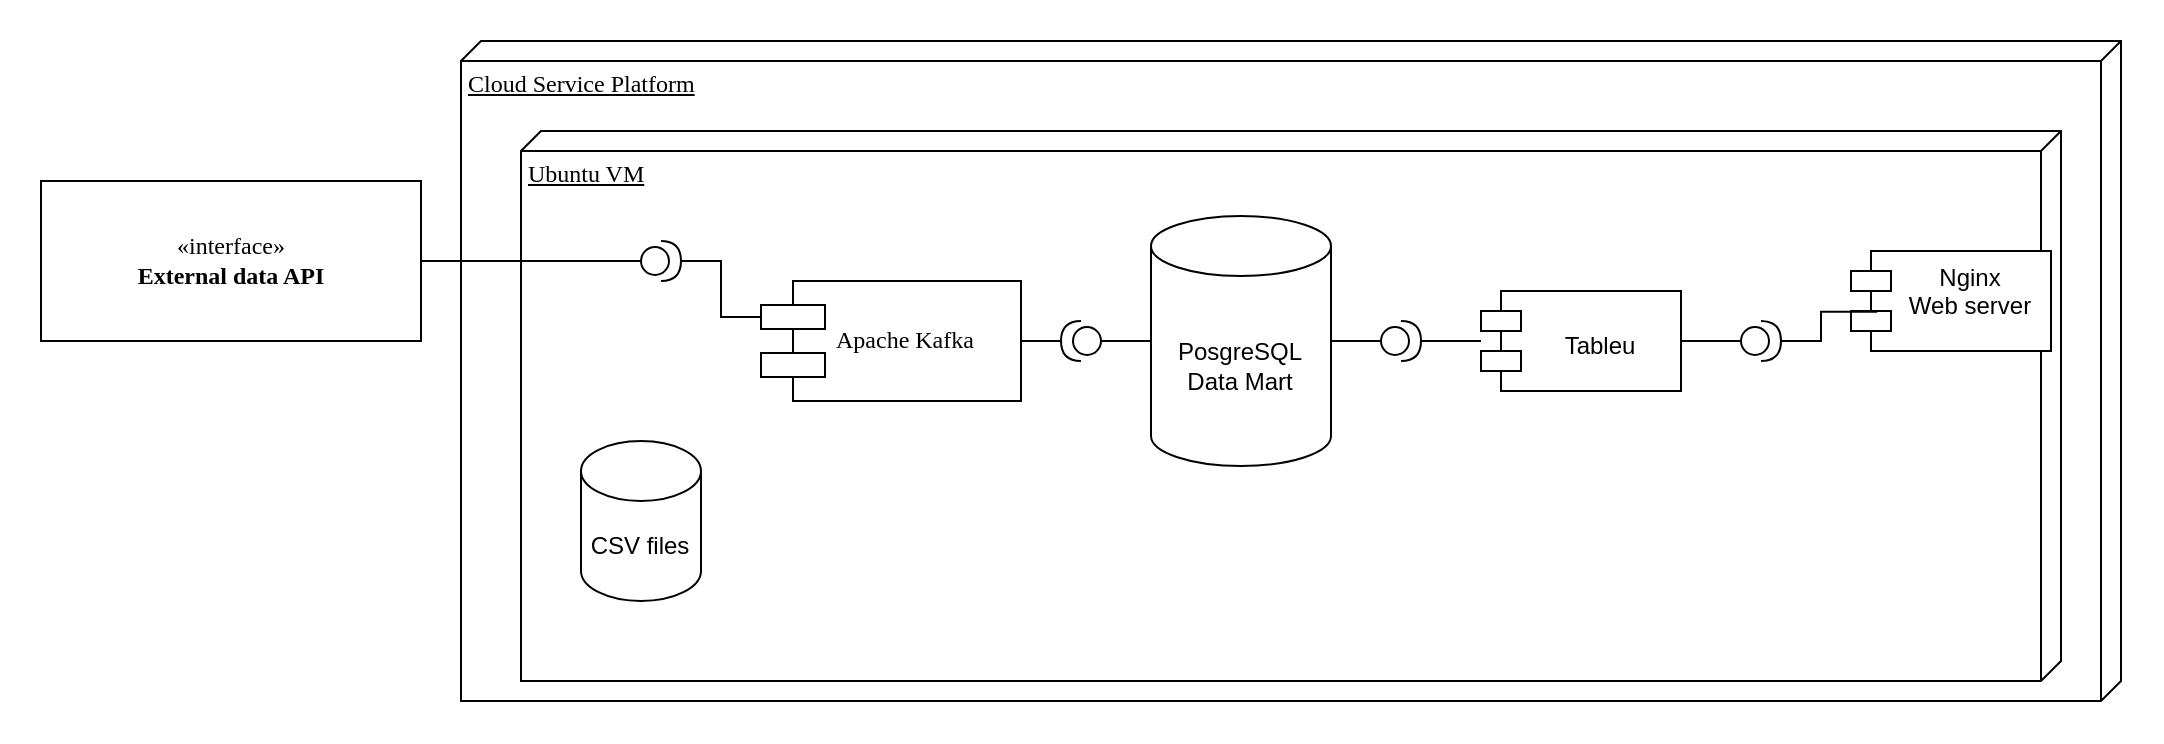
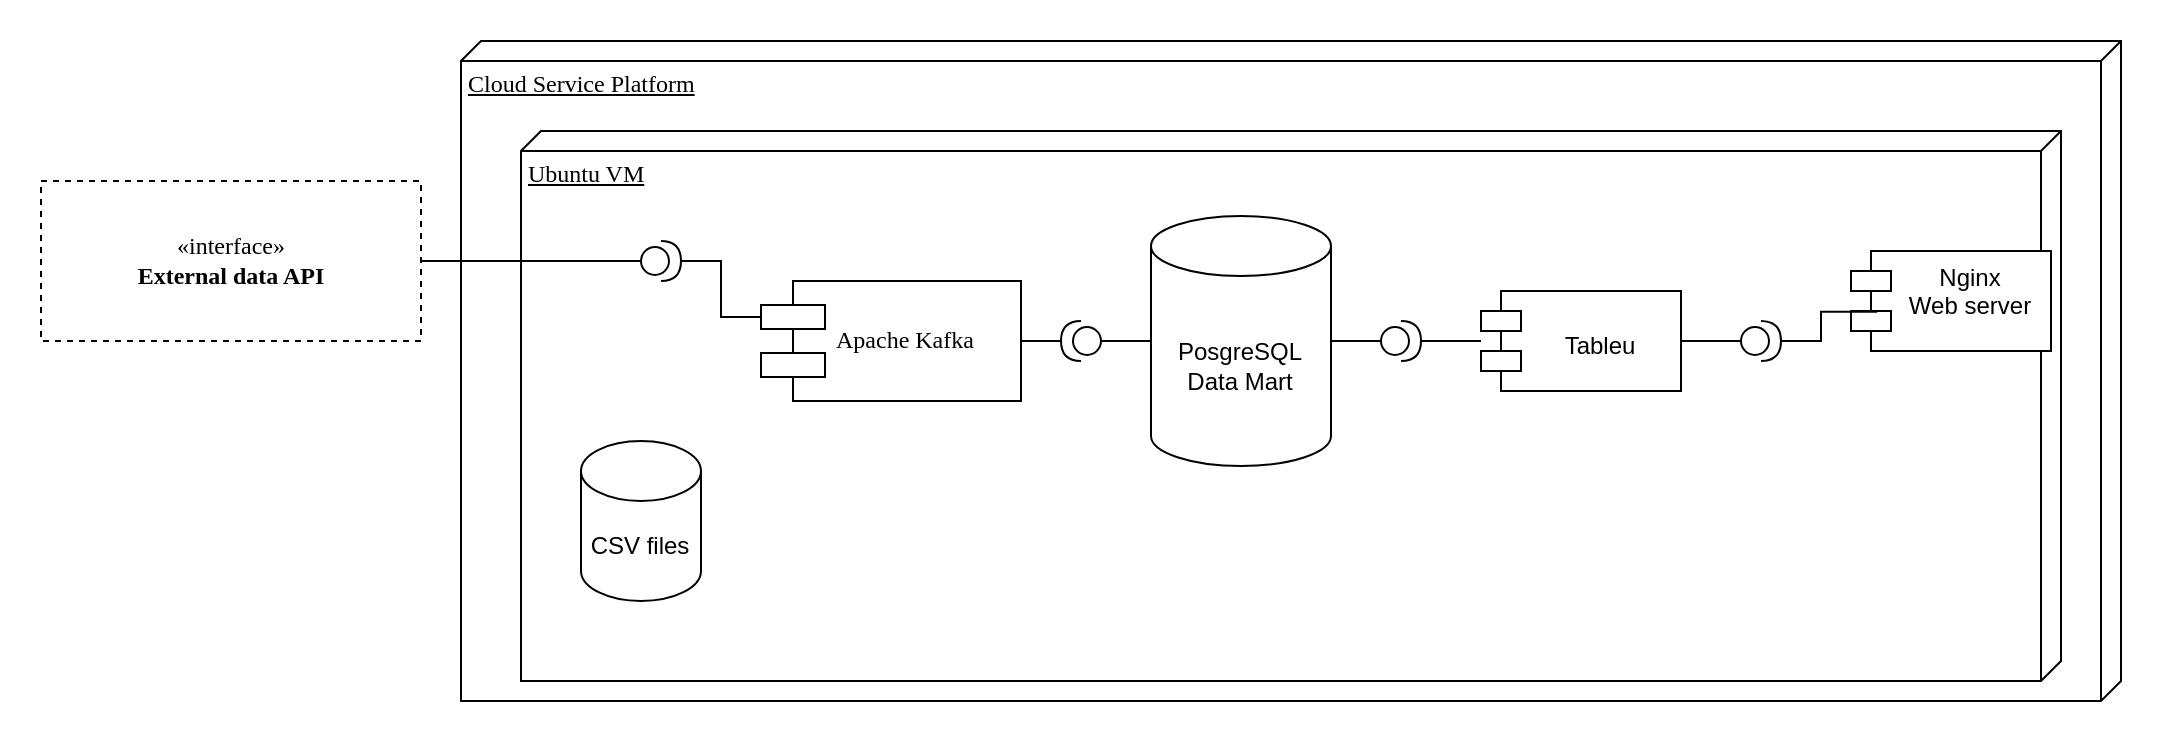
node "«interface» External data API": style solid -> dashed
